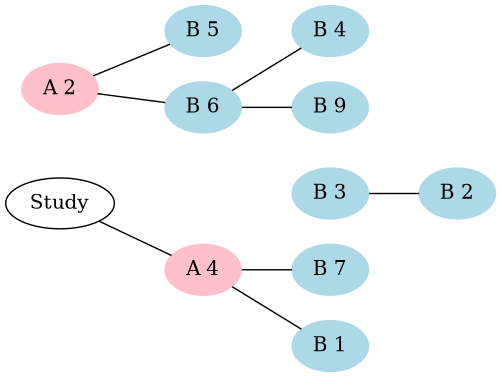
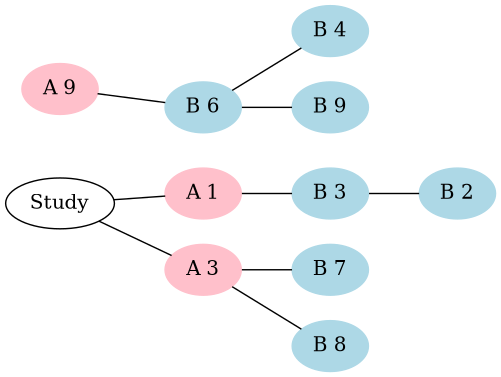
node "B 5": removed
node "A 2": label "A 2" -> "A 9"
node "A 1": added
node "A 4": label "A 4" -> "A 3"
node "B 1": label "B 1" -> "B 8"
